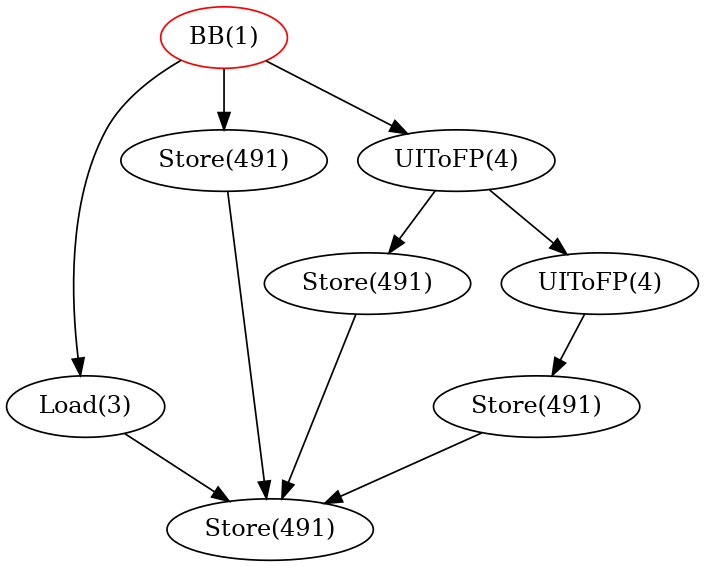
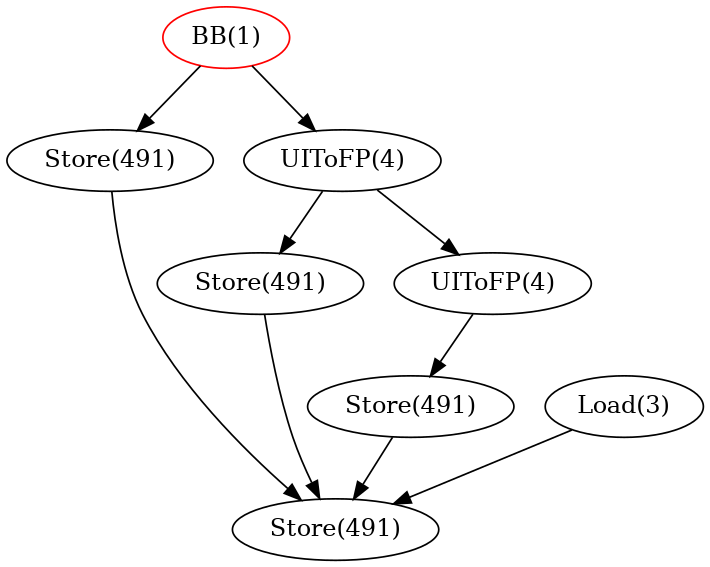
edge "BB(1)" -> "Load(3)": removed
